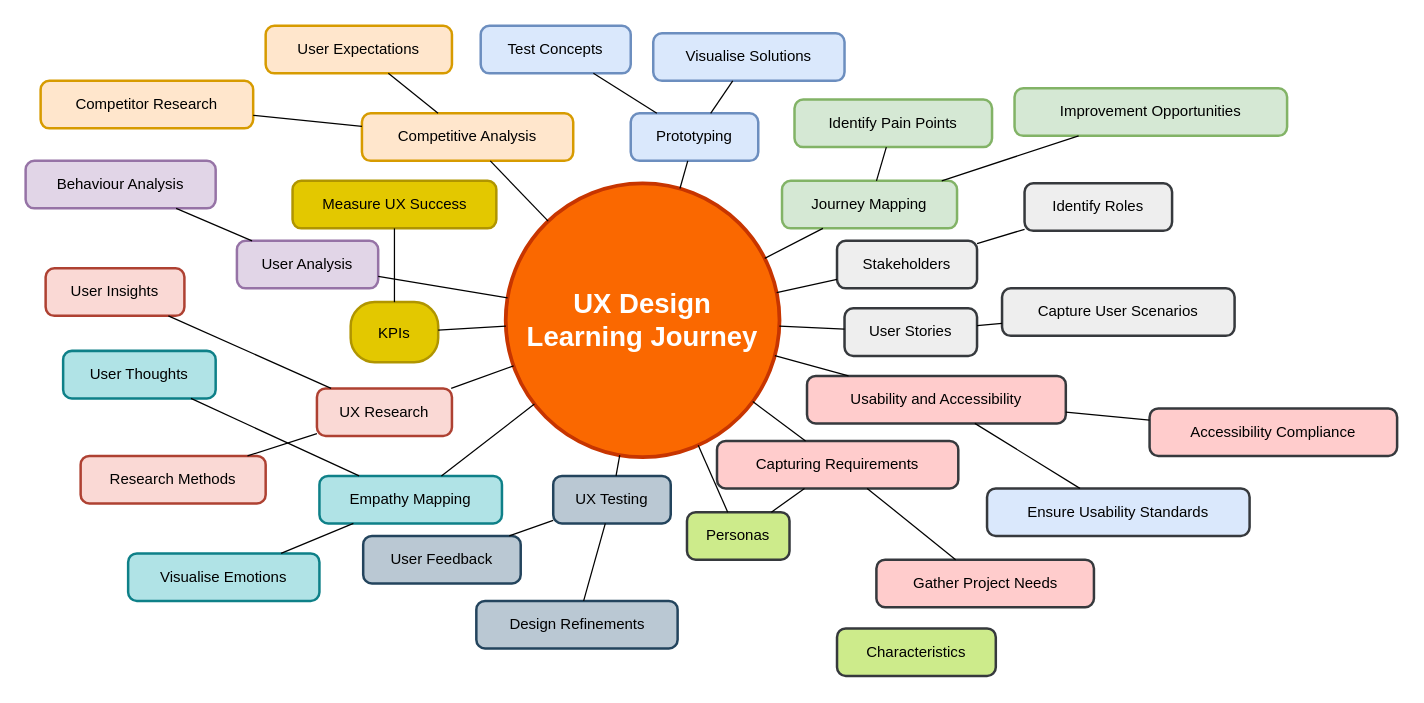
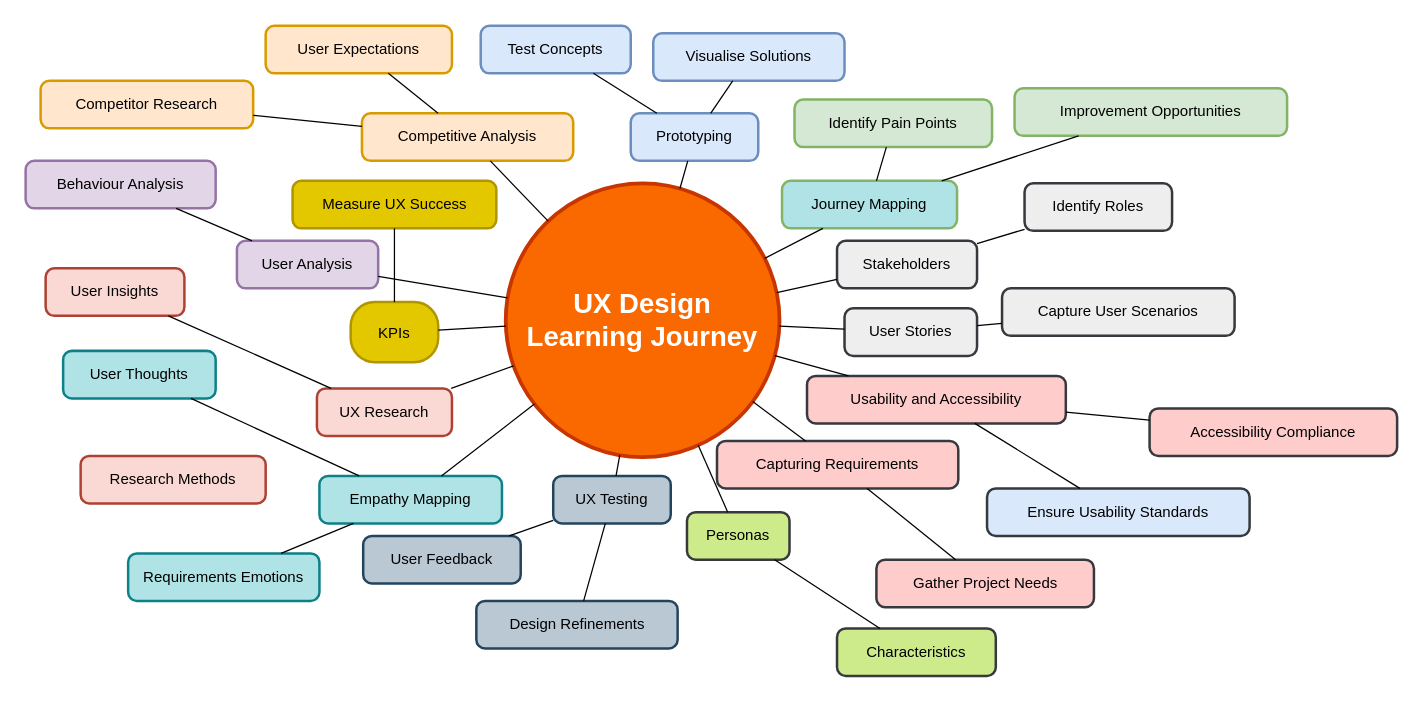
node "Journey Mapping": fillcolor #d5e8d4 -> #b0e3e6
edge "UX Research" -- "Research Methods": removed
edge "Capturing Requirements" -- "Personas": now "Characteristics" -- "Personas"
node "Visualise Emotions": label "Visualise Emotions" -> "Requirements Emotions"
